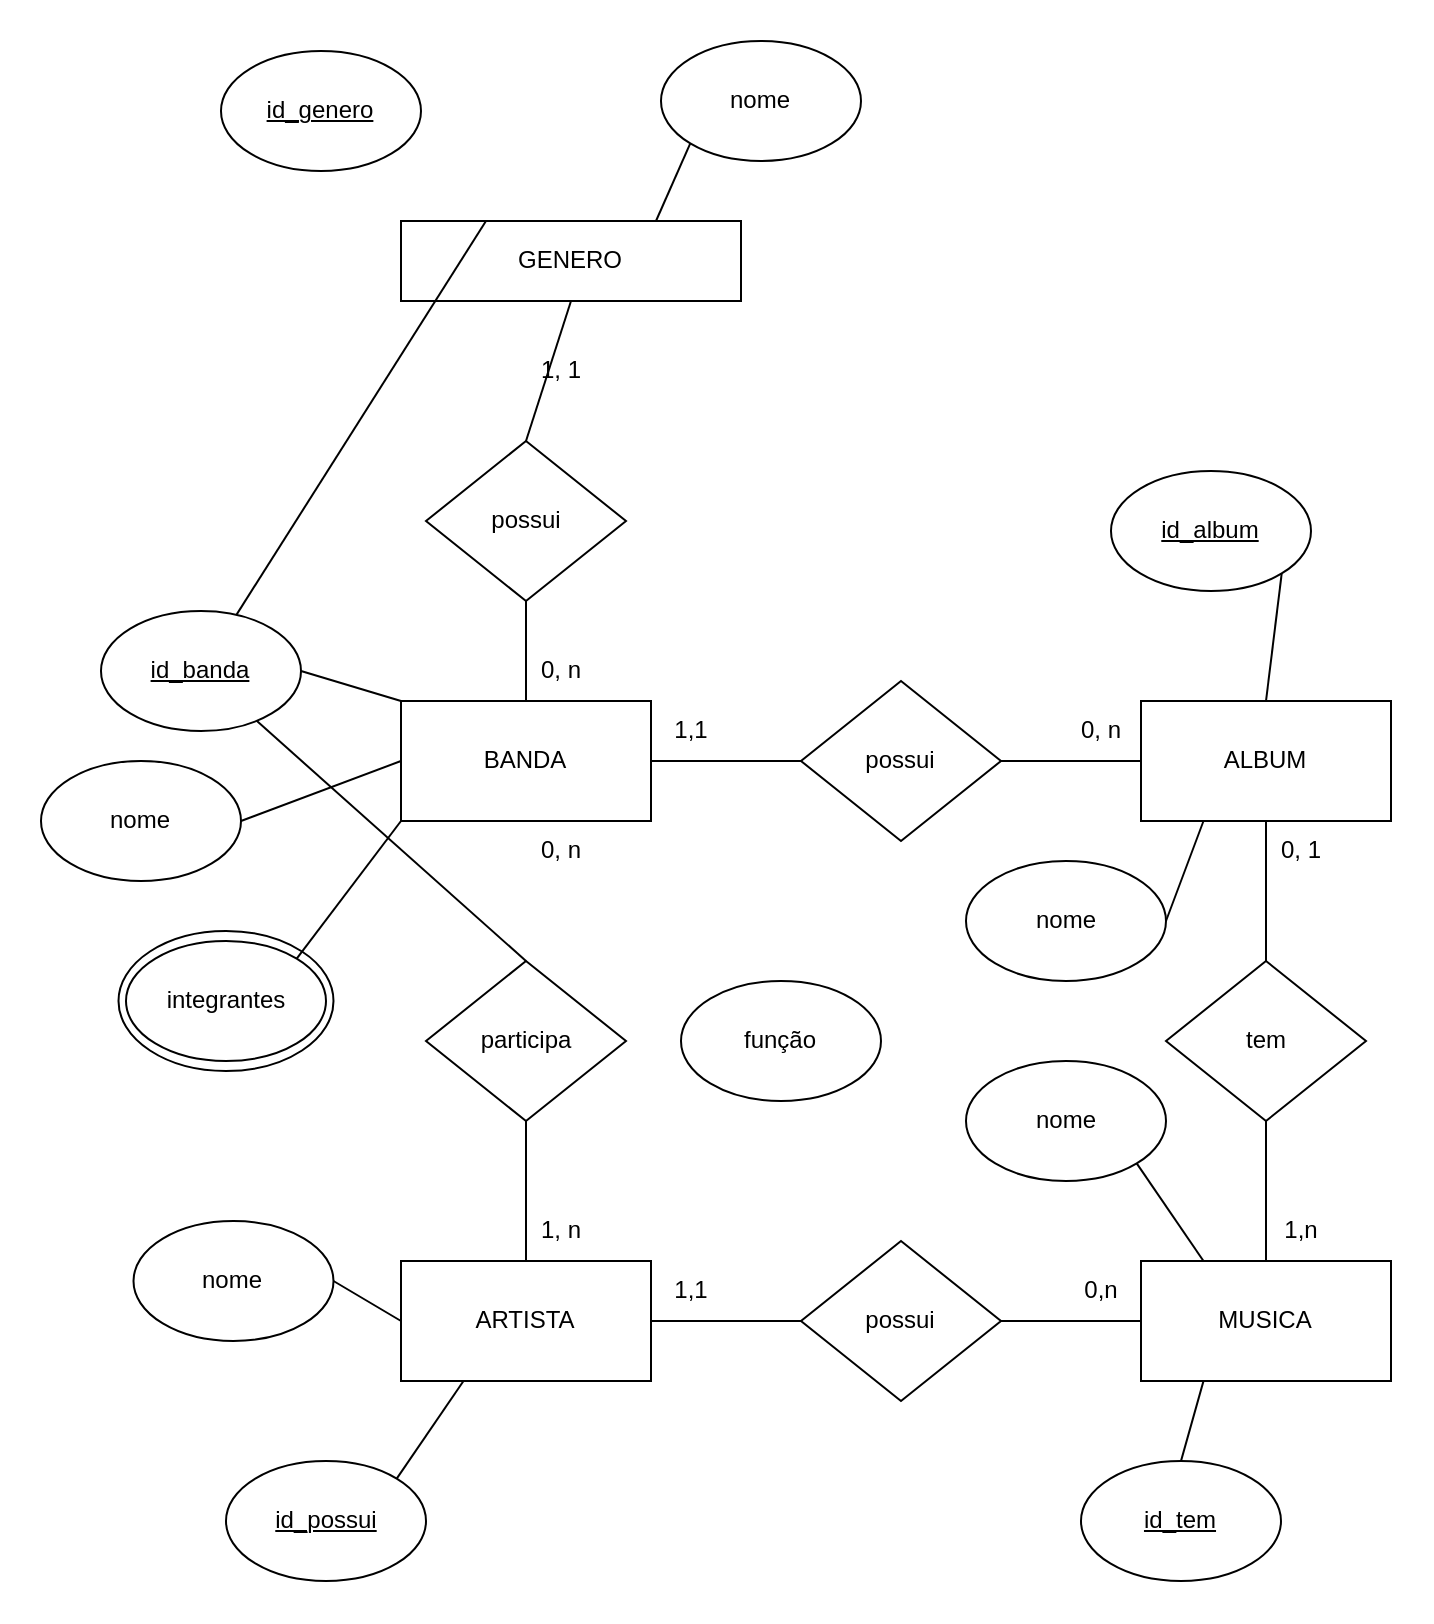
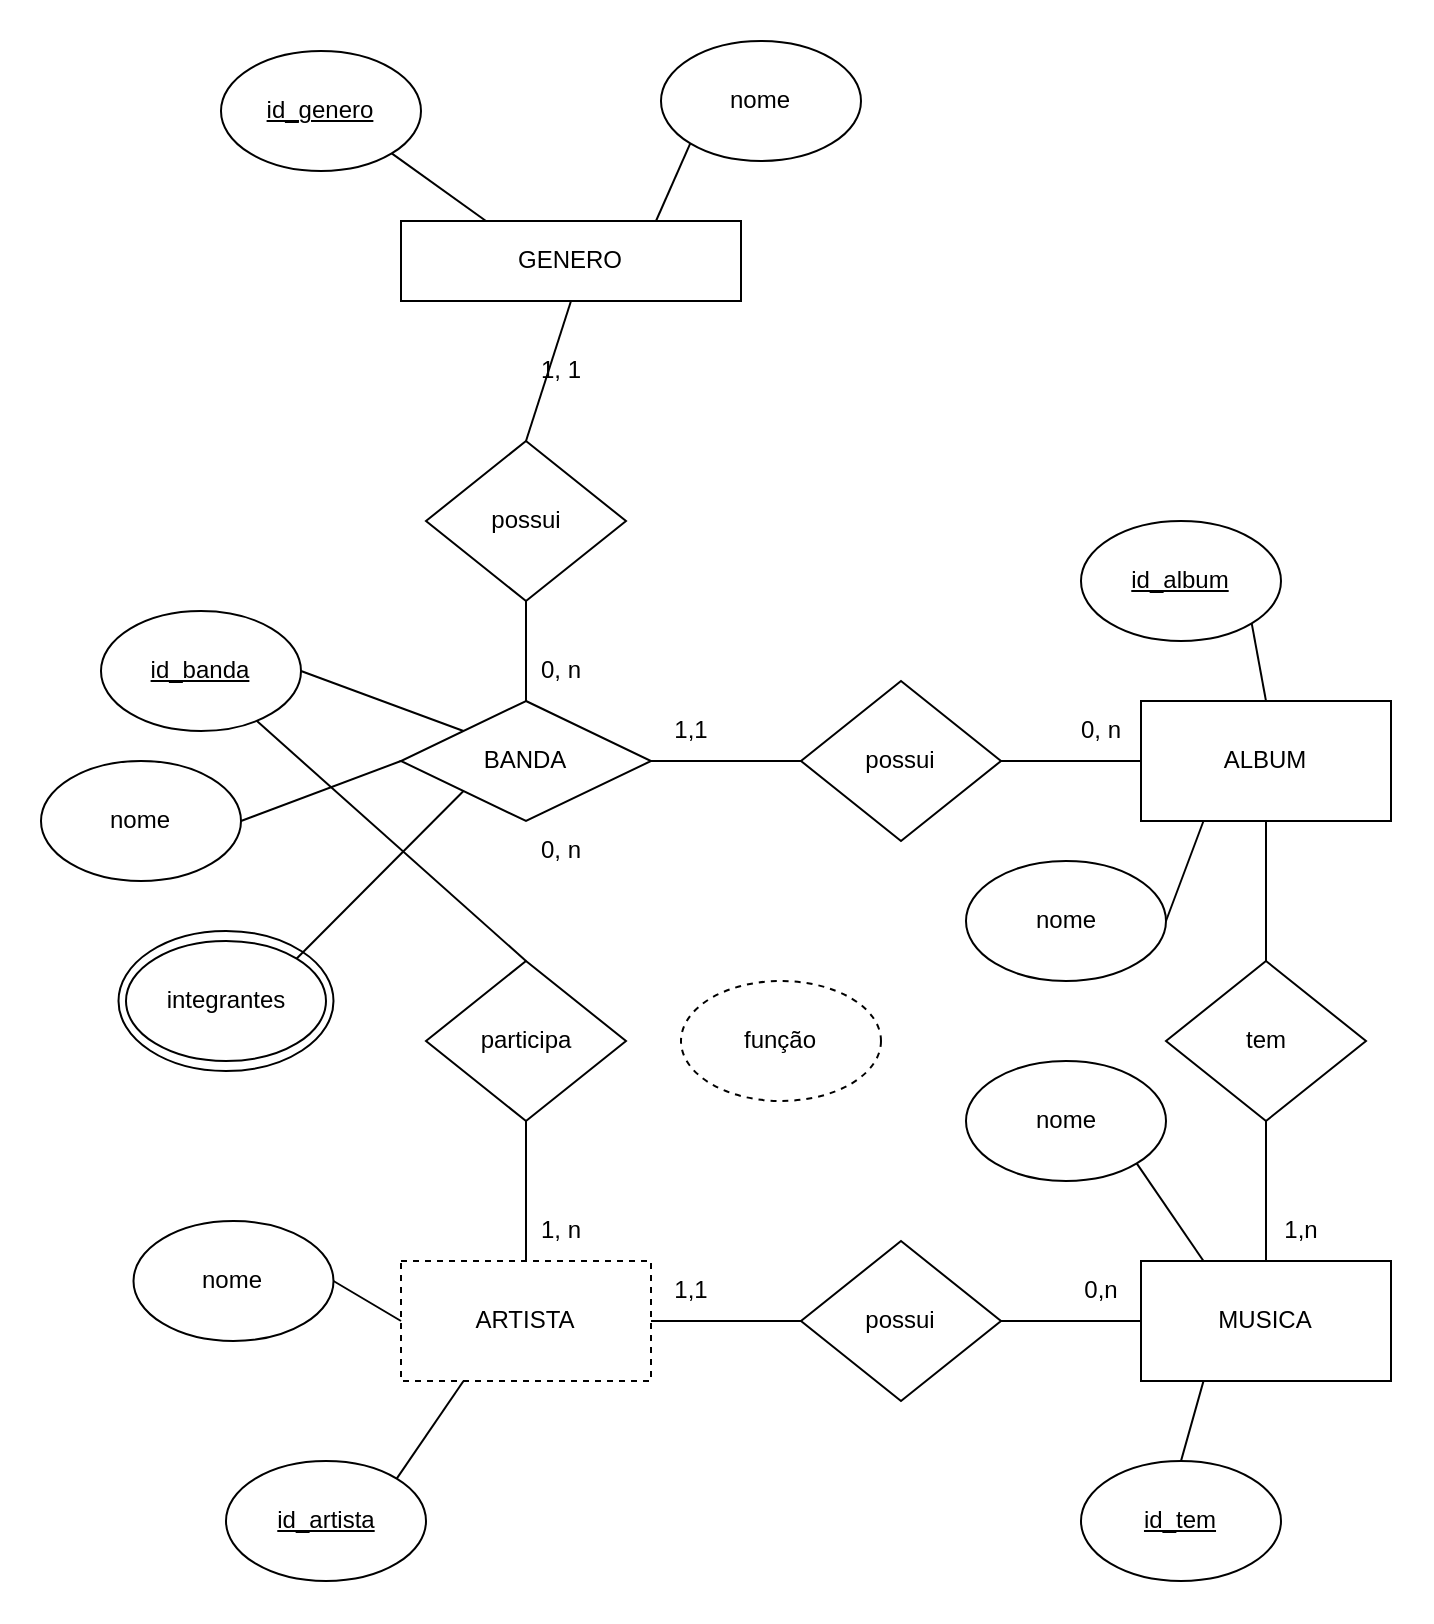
edge "GENERO" -- "id_banda": now "GENERO" -- "id_genero"
node "id_album": moved (1211, 531) -> (1181, 581)
node "BANDA": shape rectangle -> diamond
node "0, 1": removed
node "função": style solid -> dashed
node "ARTISTA": style solid -> dashed
node "id_possui": label "id_possui" -> "id_artista"
